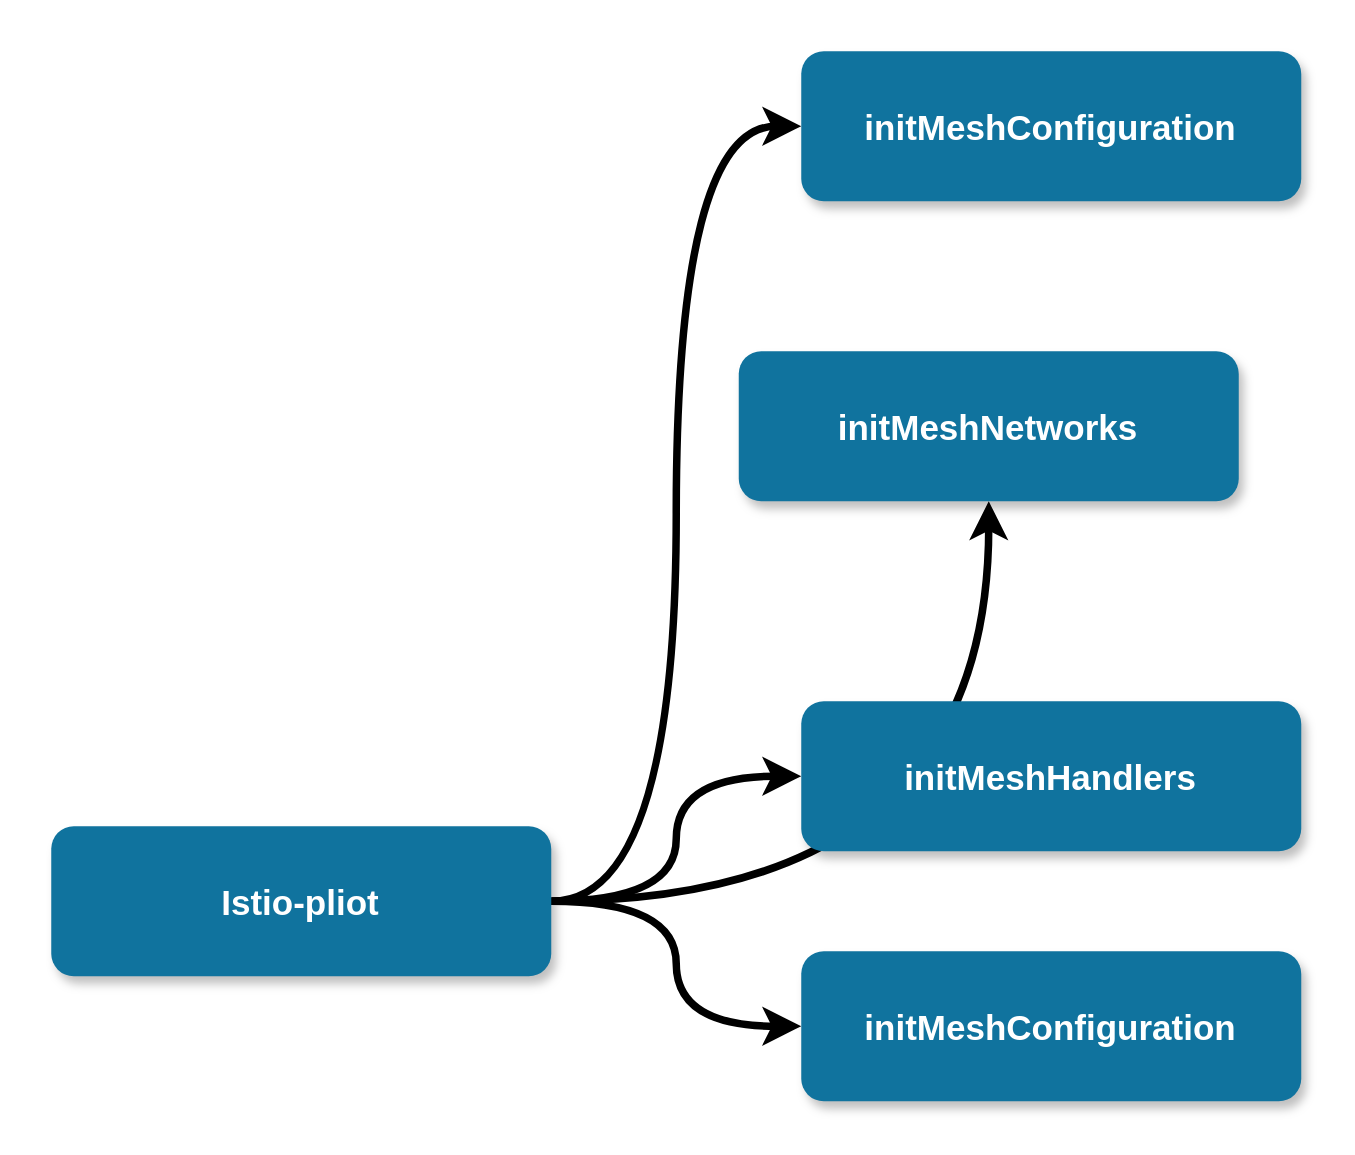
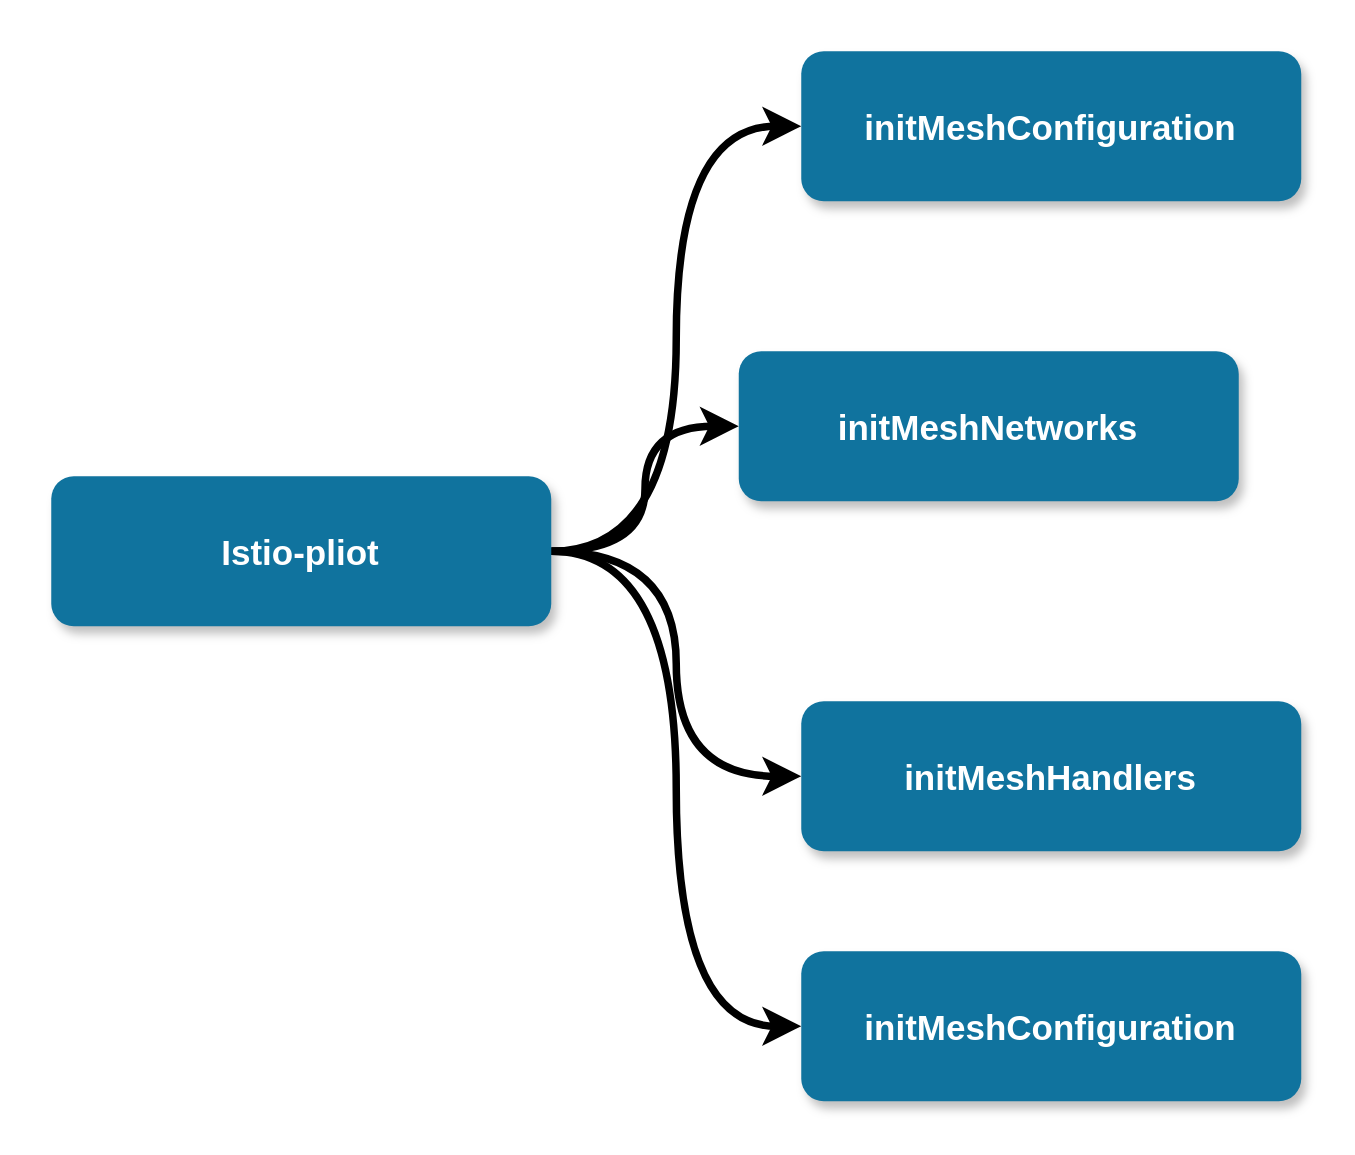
node "Istio-pliot": moved (301, 901) -> (301, 551)
